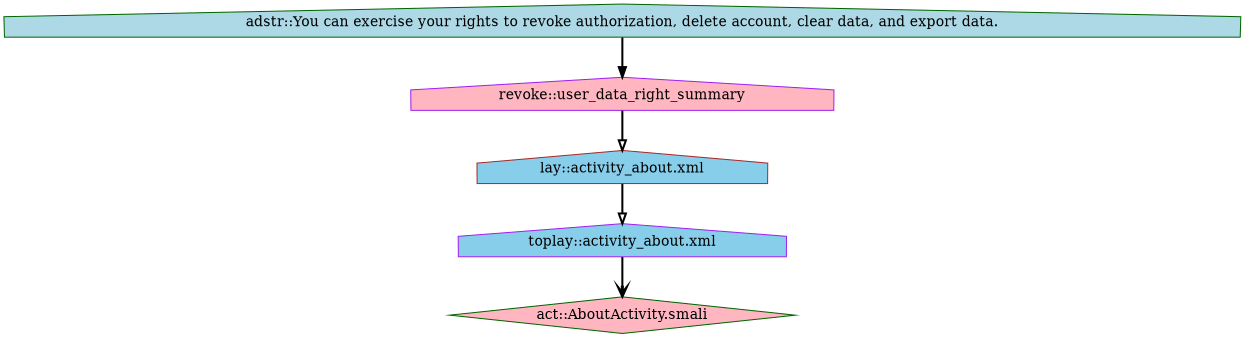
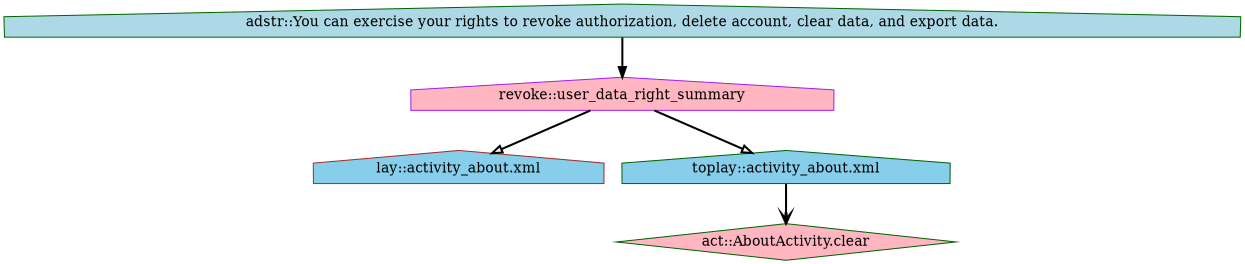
edge "lay::activity_about.xml" -> "toplay::activity_about.xml": now "revoke::user_data_right_summary" -> "toplay::activity_about.xml"
node "toplay::activity_about.xml": color purple -> darkgreen
node "act::AboutActivity.smali": label "act::AboutActivity.smali" -> "act::AboutActivity.clear"
